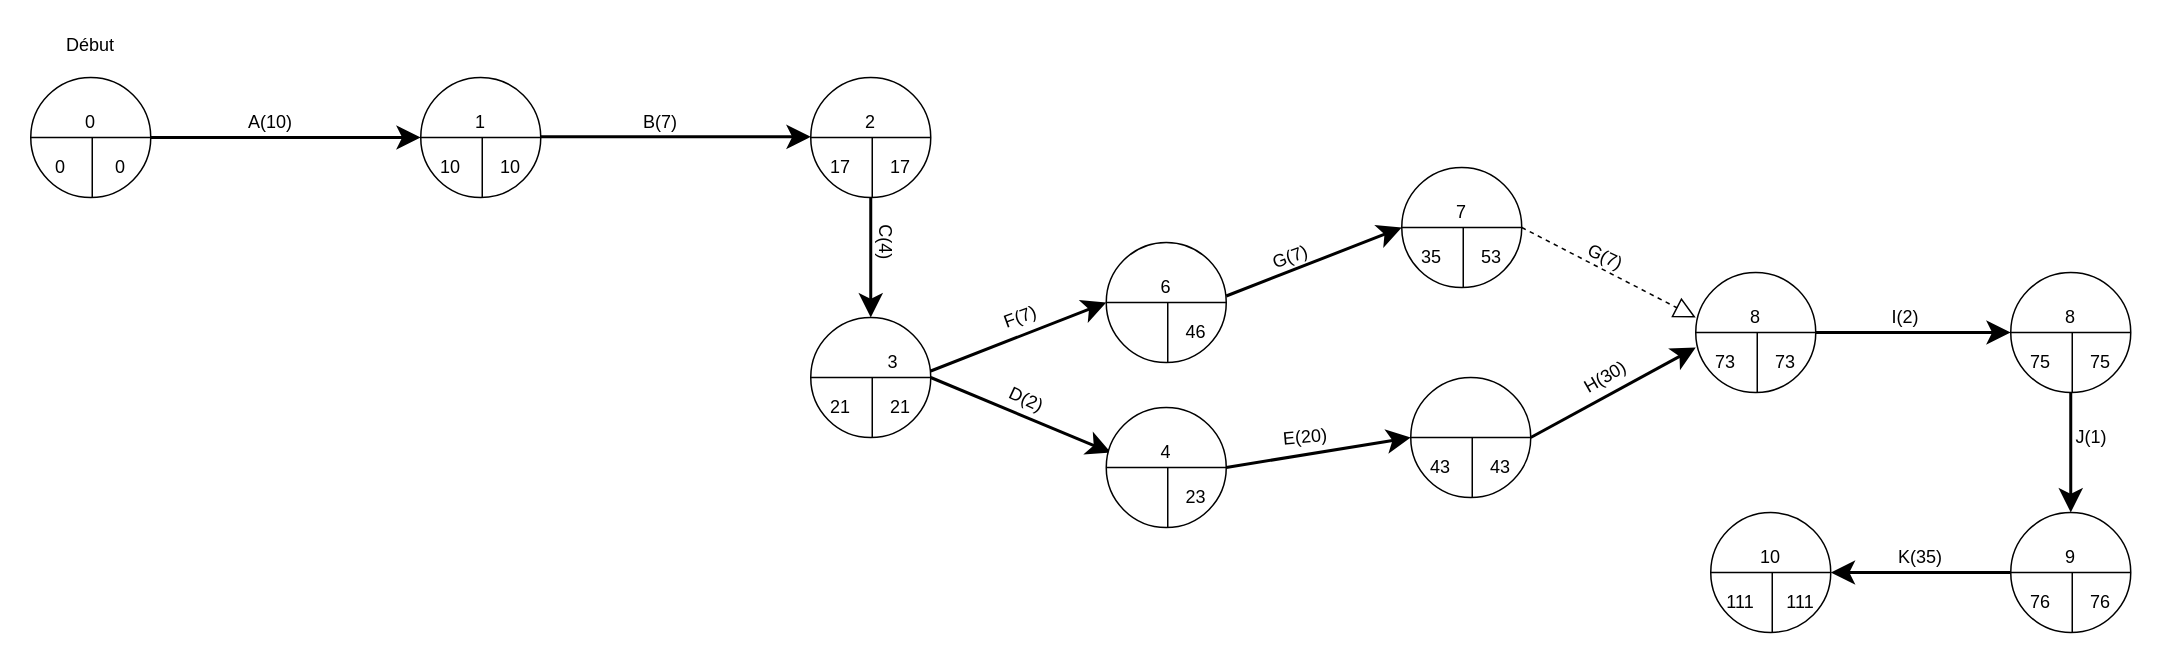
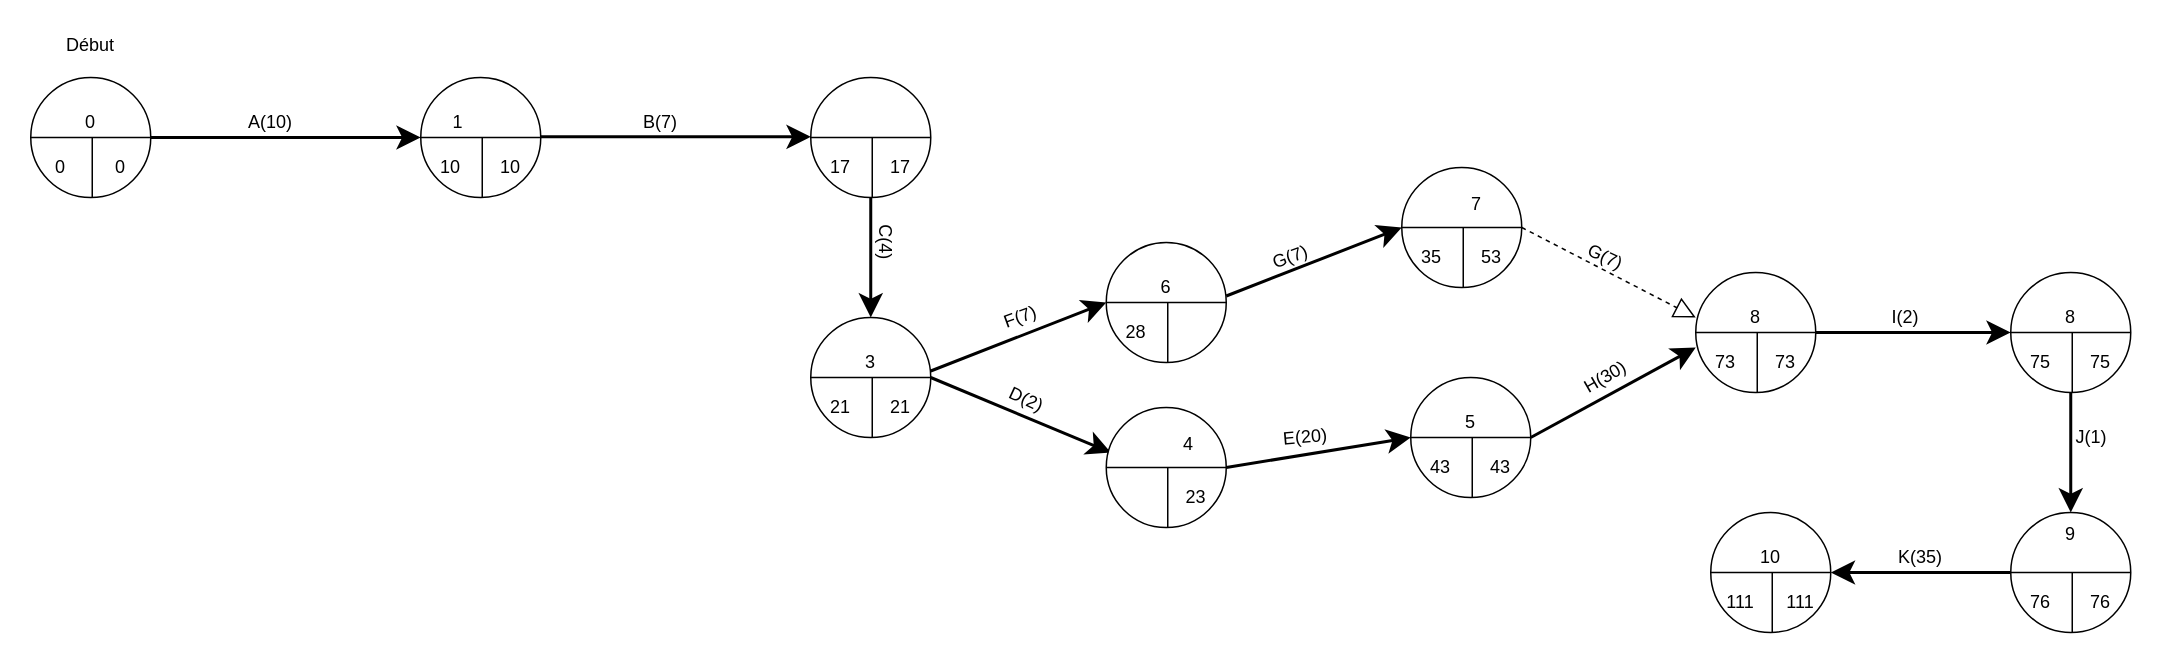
node "1": moved (481, 122) -> (458, 122)
node "2": removed
node "7": moved (1462, 212) -> (1477, 205)
node "28": added
node "46": removed
node "3": moved (893, 362) -> (871, 362)
node "5": added
node "4": moved (1166, 452) -> (1189, 445)
node "9": moved (2071, 557) -> (2071, 535)
